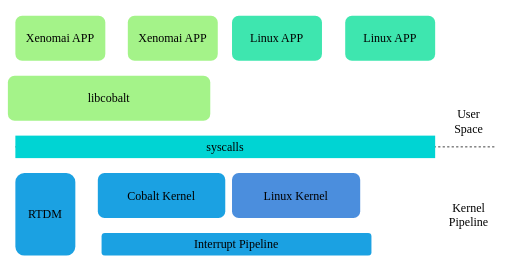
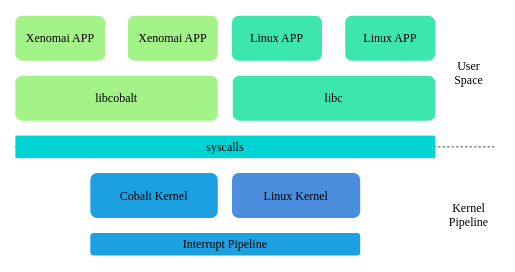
node "libcobalt": moved (109, 98) -> (117, 98)
node "libc": added
node "User Space": moved (469, 120) -> (469, 72)
node "Cobalt Kernel": moved (162, 195) -> (154, 195)
node "RTDM": removed
node "Interrupt Pipeline": moved (237, 244) -> (225, 244)
